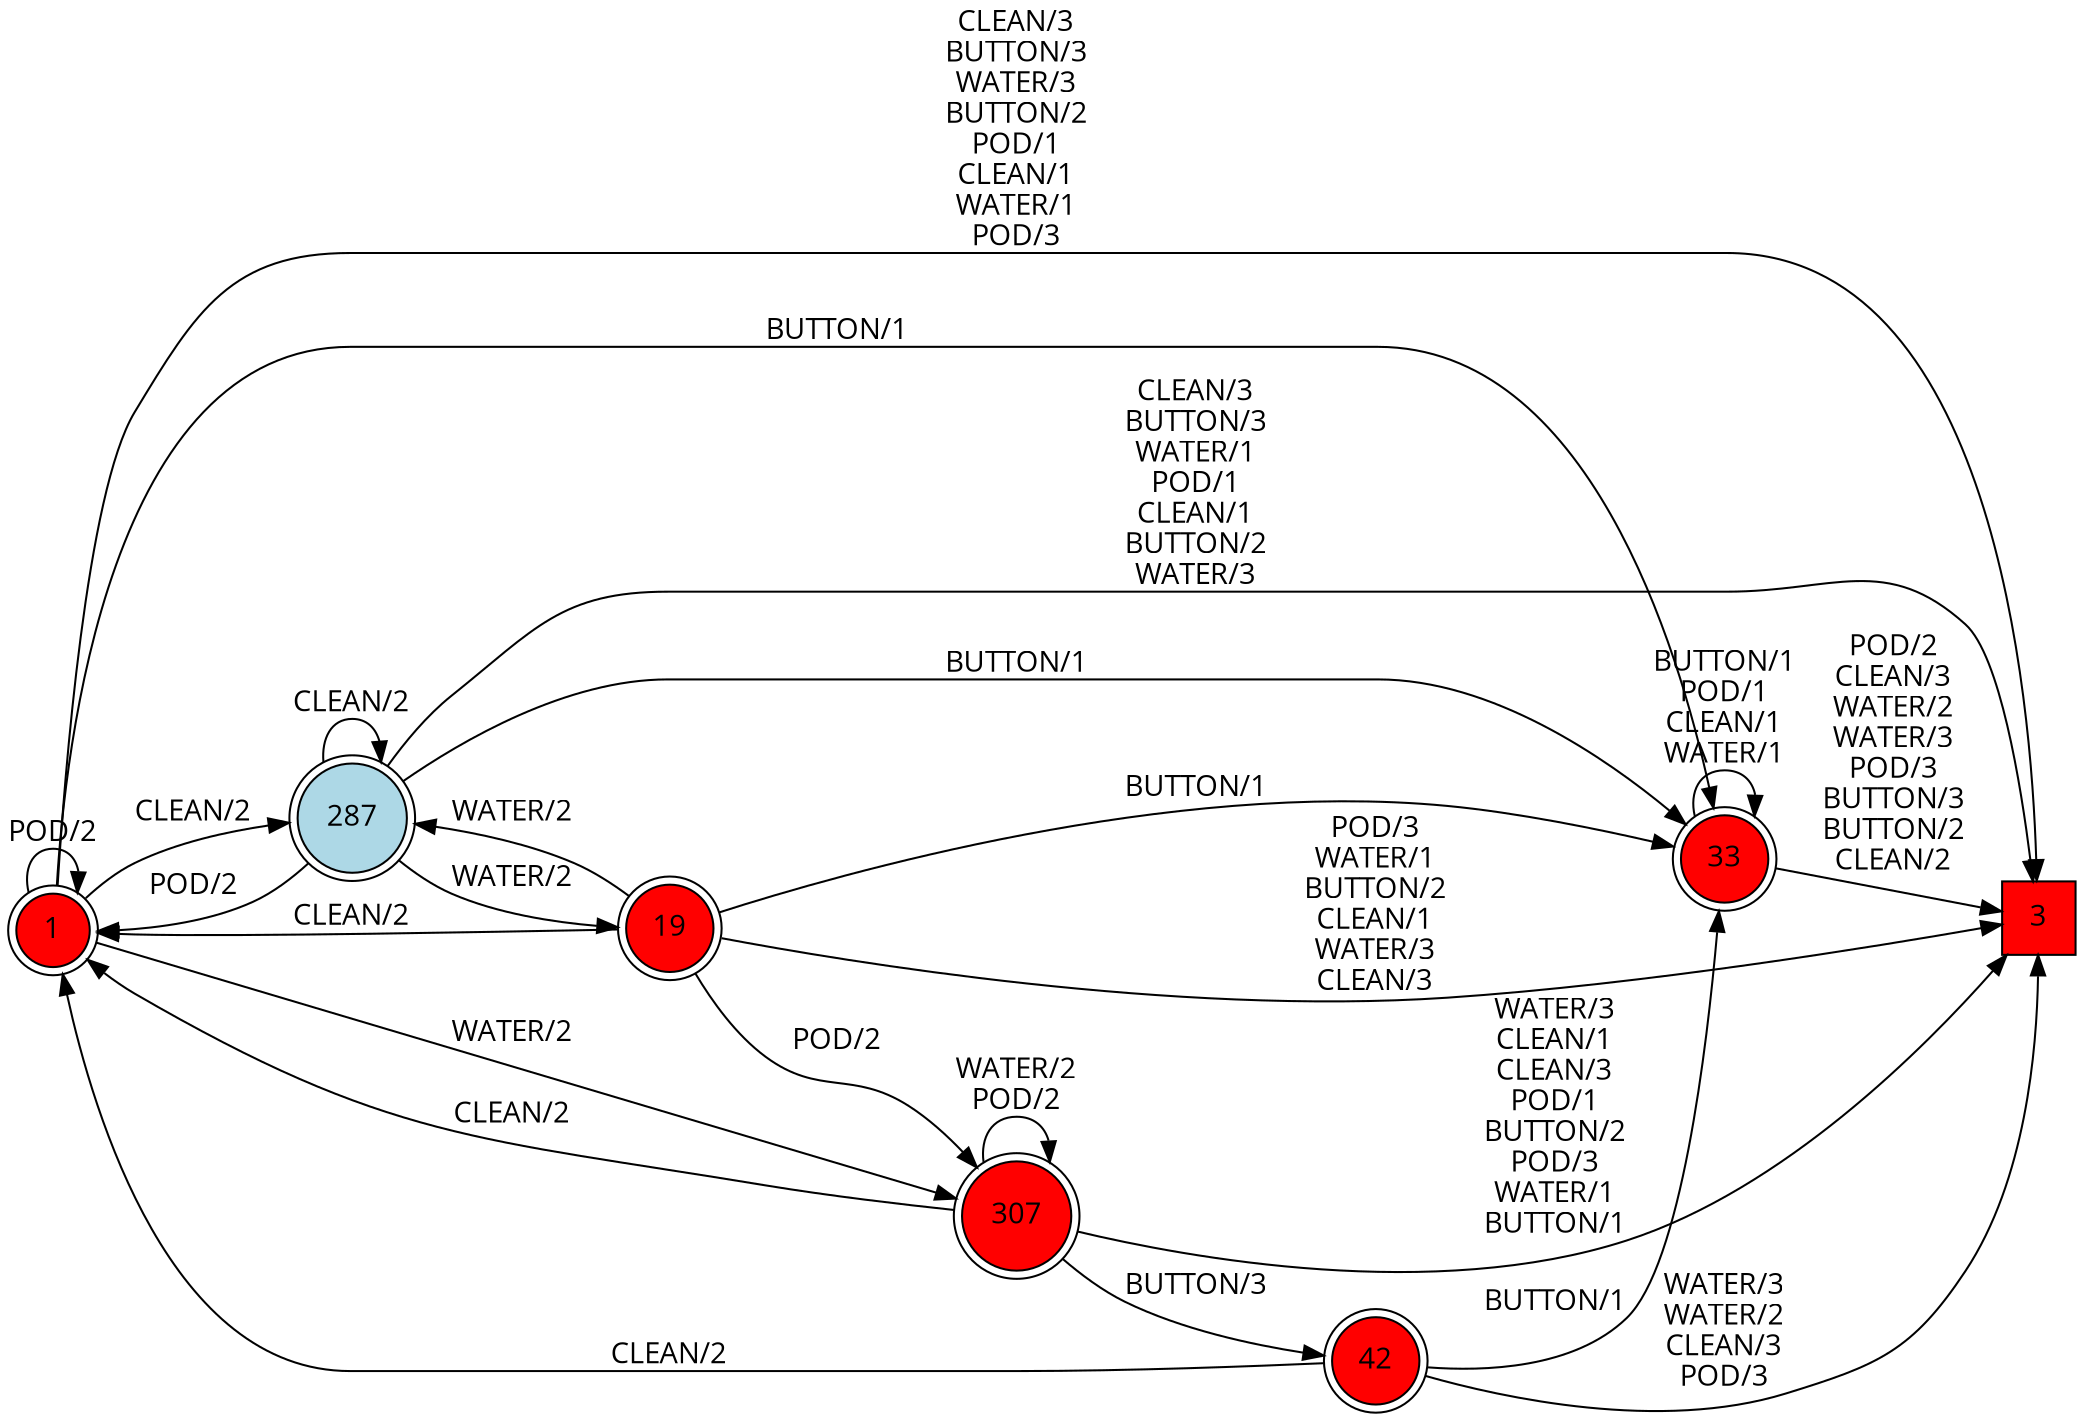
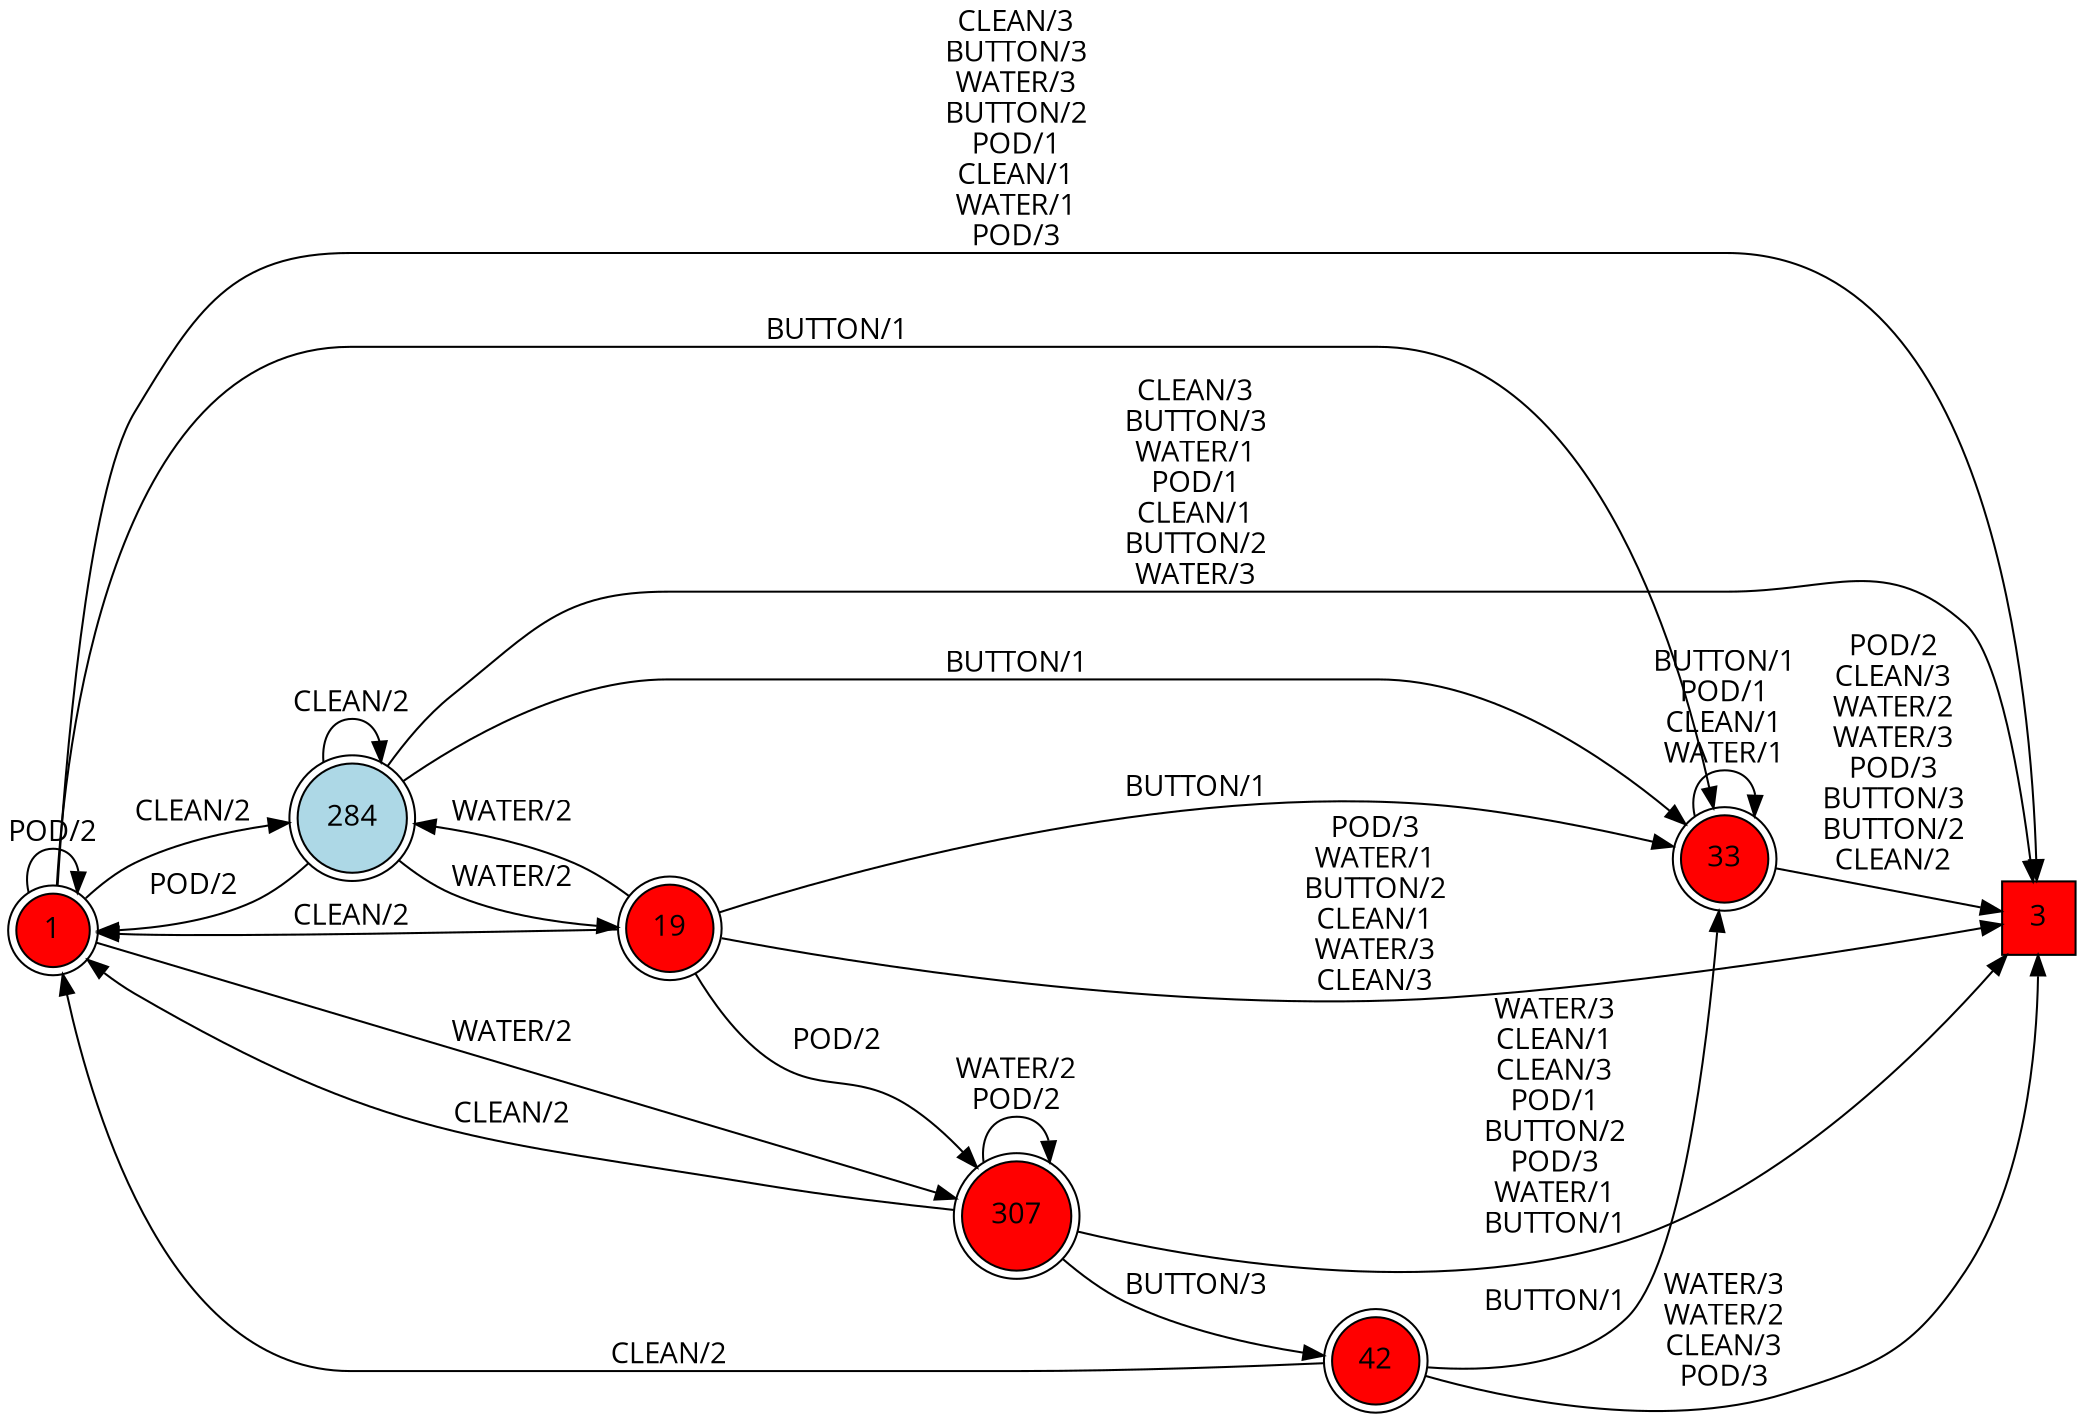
node "287": label "287" -> "284"
